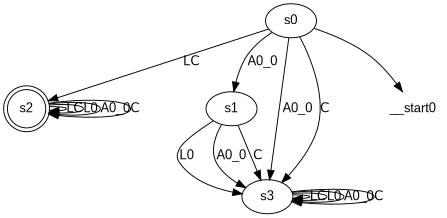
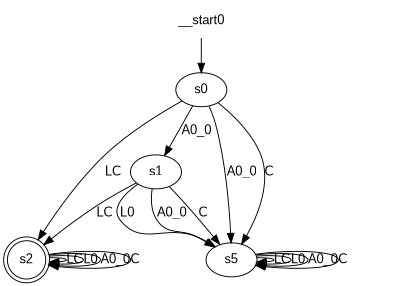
edge "s0" -> "__start0": reversed
node "s3": label "s3" -> "s5"
edge "s1" -> "s2": added, label "LC"
